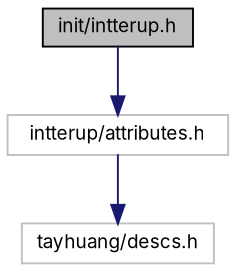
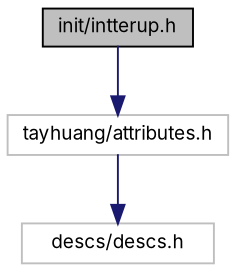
node "intterup/attributes.h": label "intterup/attributes.h" -> "tayhuang/attributes.h"
node "tayhuang/descs.h": label "tayhuang/descs.h" -> "descs/descs.h"
